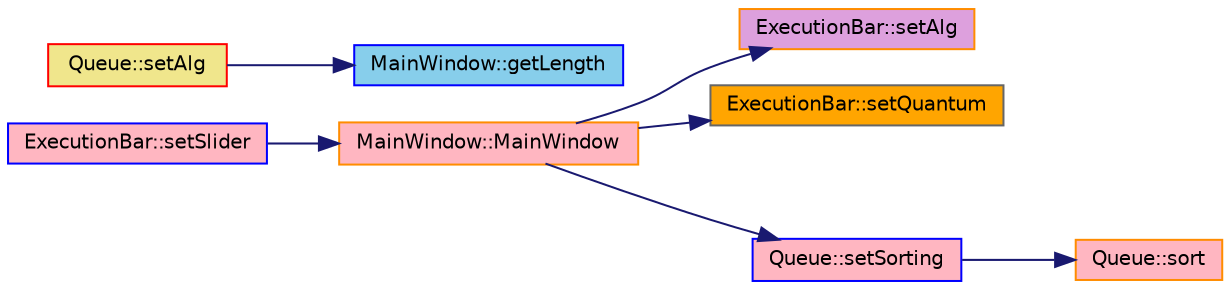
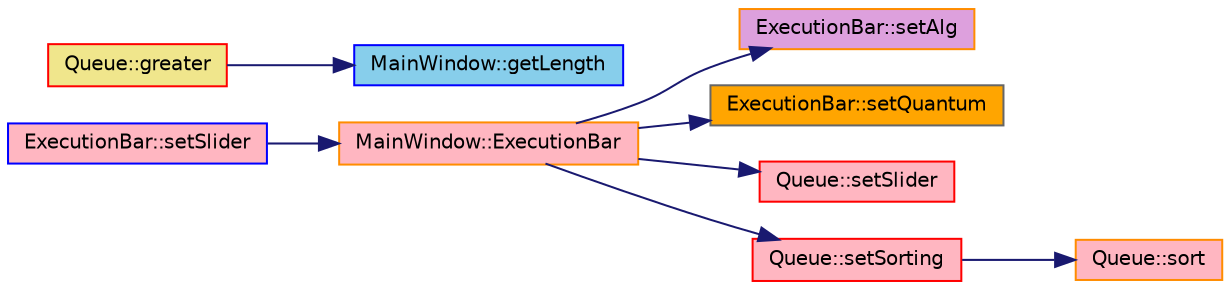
node "Queue::setAlg": label "Queue::setAlg" -> "Queue::greater"
node "MainWindow::MainWindow": label "MainWindow::MainWindow" -> "MainWindow::ExecutionBar"
node "Queue::setSlider": added
node "Queue::setSorting": color blue -> red
